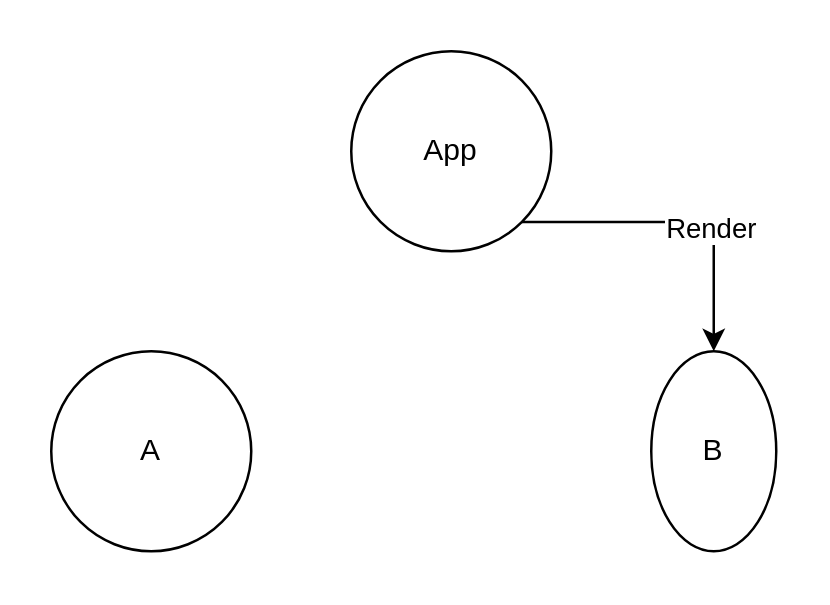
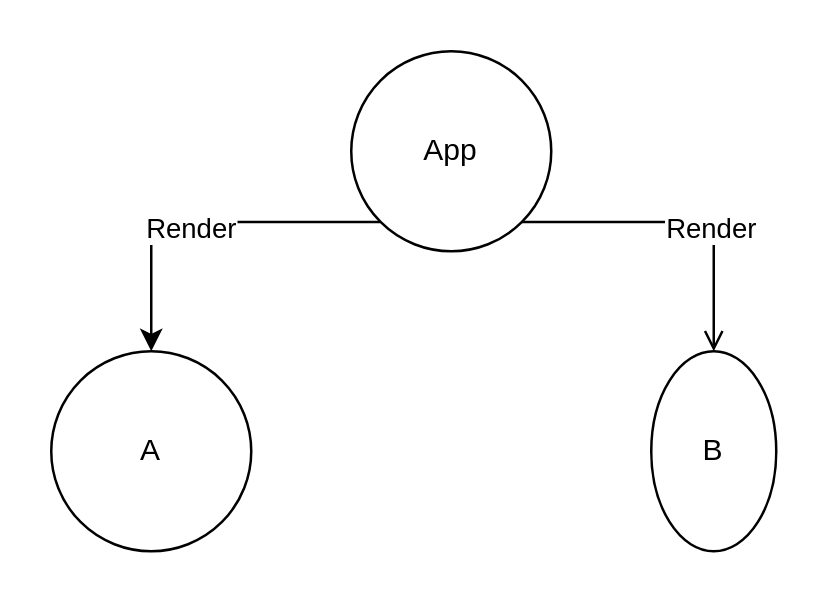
edge "App" -> "A": added, label "Render"
edge "App" -> "B": arrowhead classic -> open
